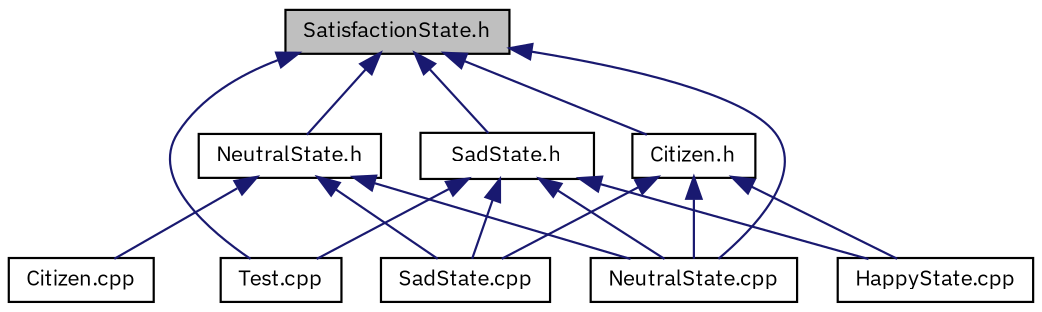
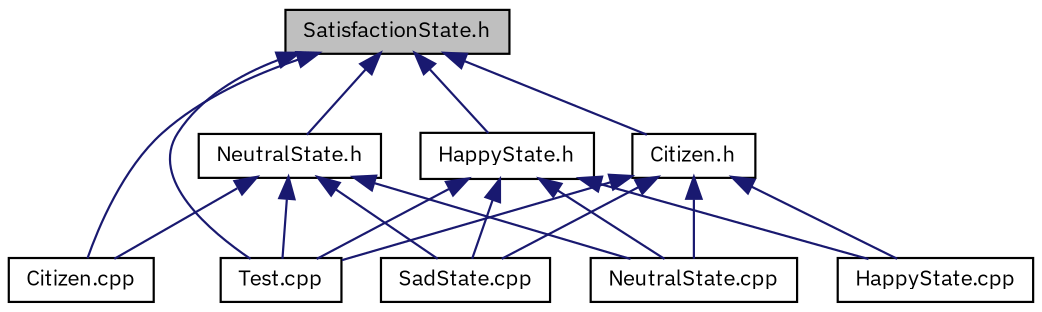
edge "NeutralState.cpp" -> "SatisfactionState.h": now "Citizen.cpp" -> "SatisfactionState.h"
node "SadState.h": label "SadState.h" -> "HappyState.h"
edge "Test.cpp" -> "Citizen.h": added
edge "Test.cpp" -> "NeutralState.h": added
